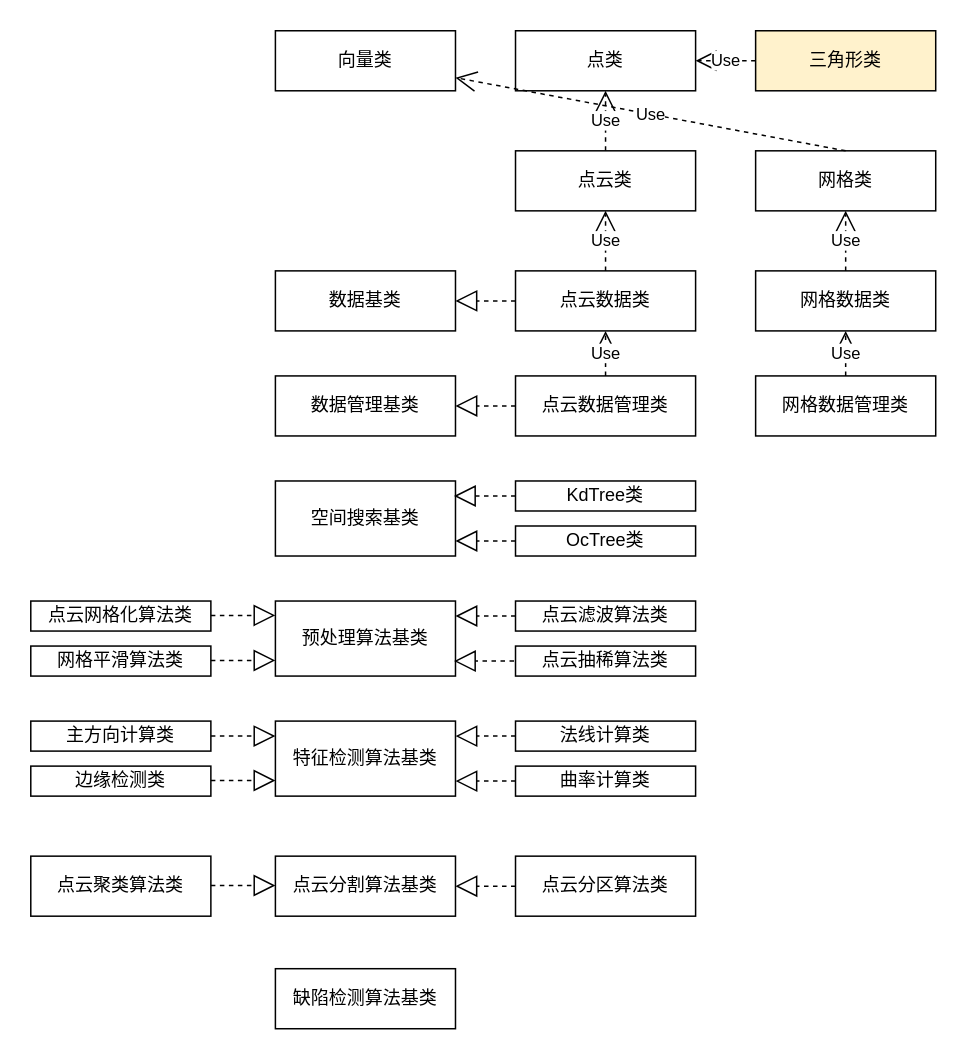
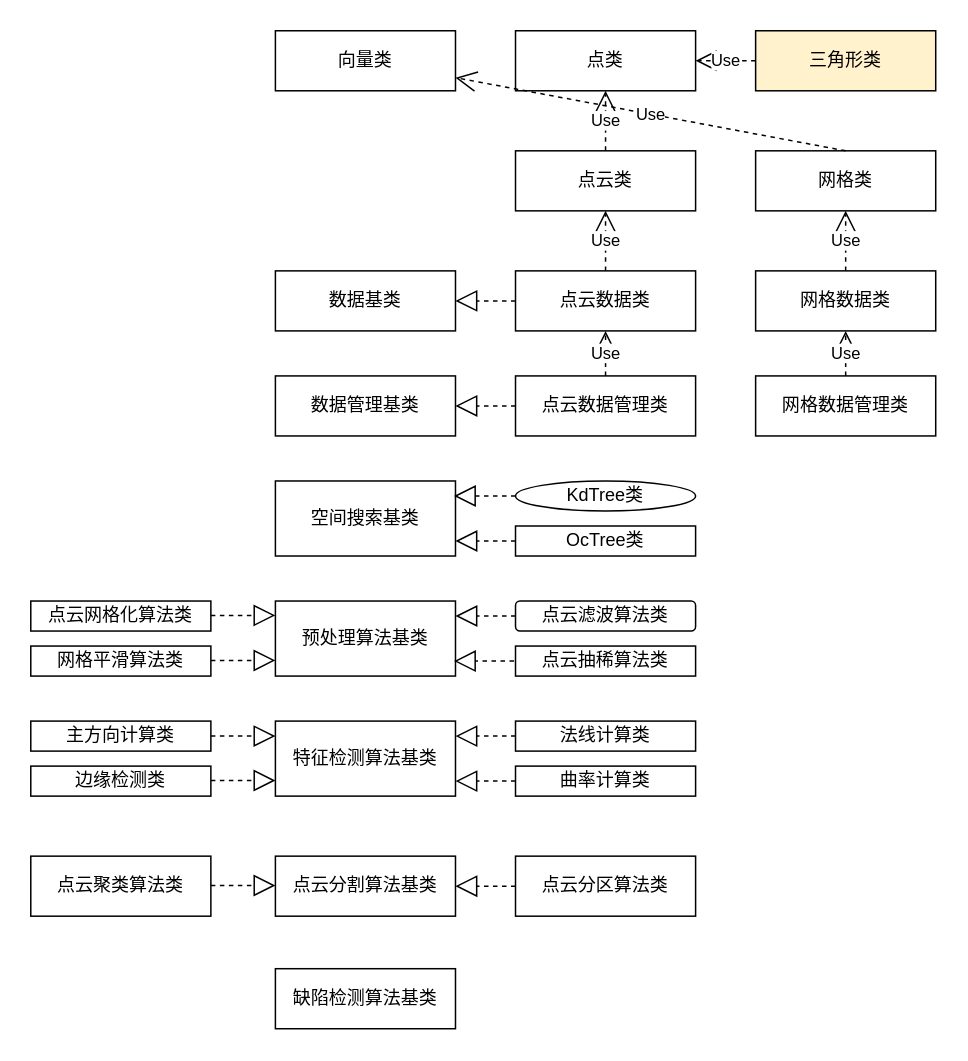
node "KdTree类": shape rectangle -> ellipse
node "点云滤波算法类": shape rectangle -> rounded rectangle
